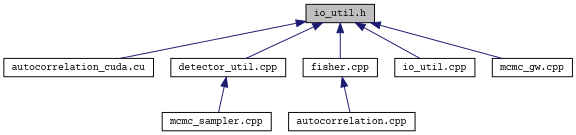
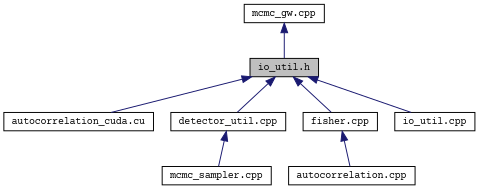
edge "mcmc_gw.cpp" -> "io_util.h": reversed
